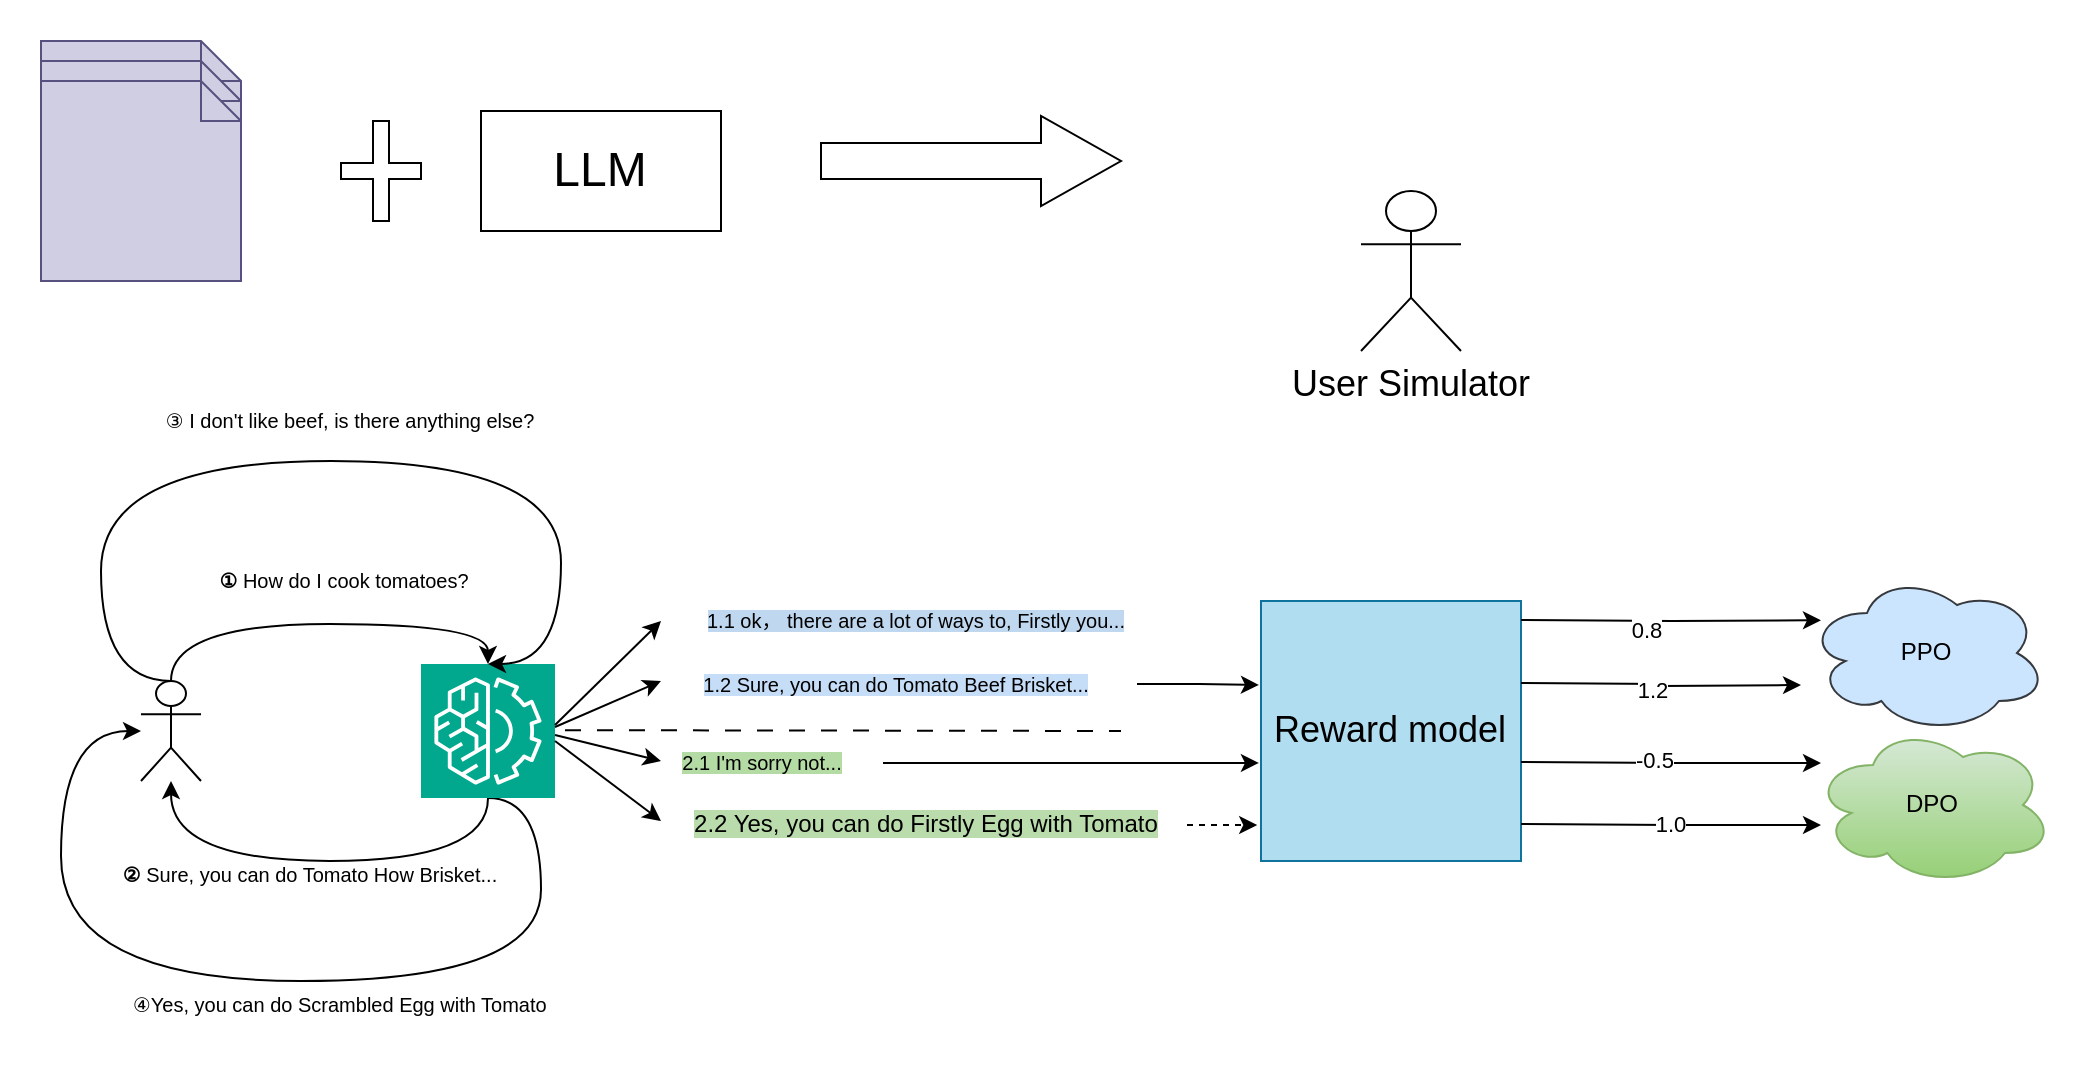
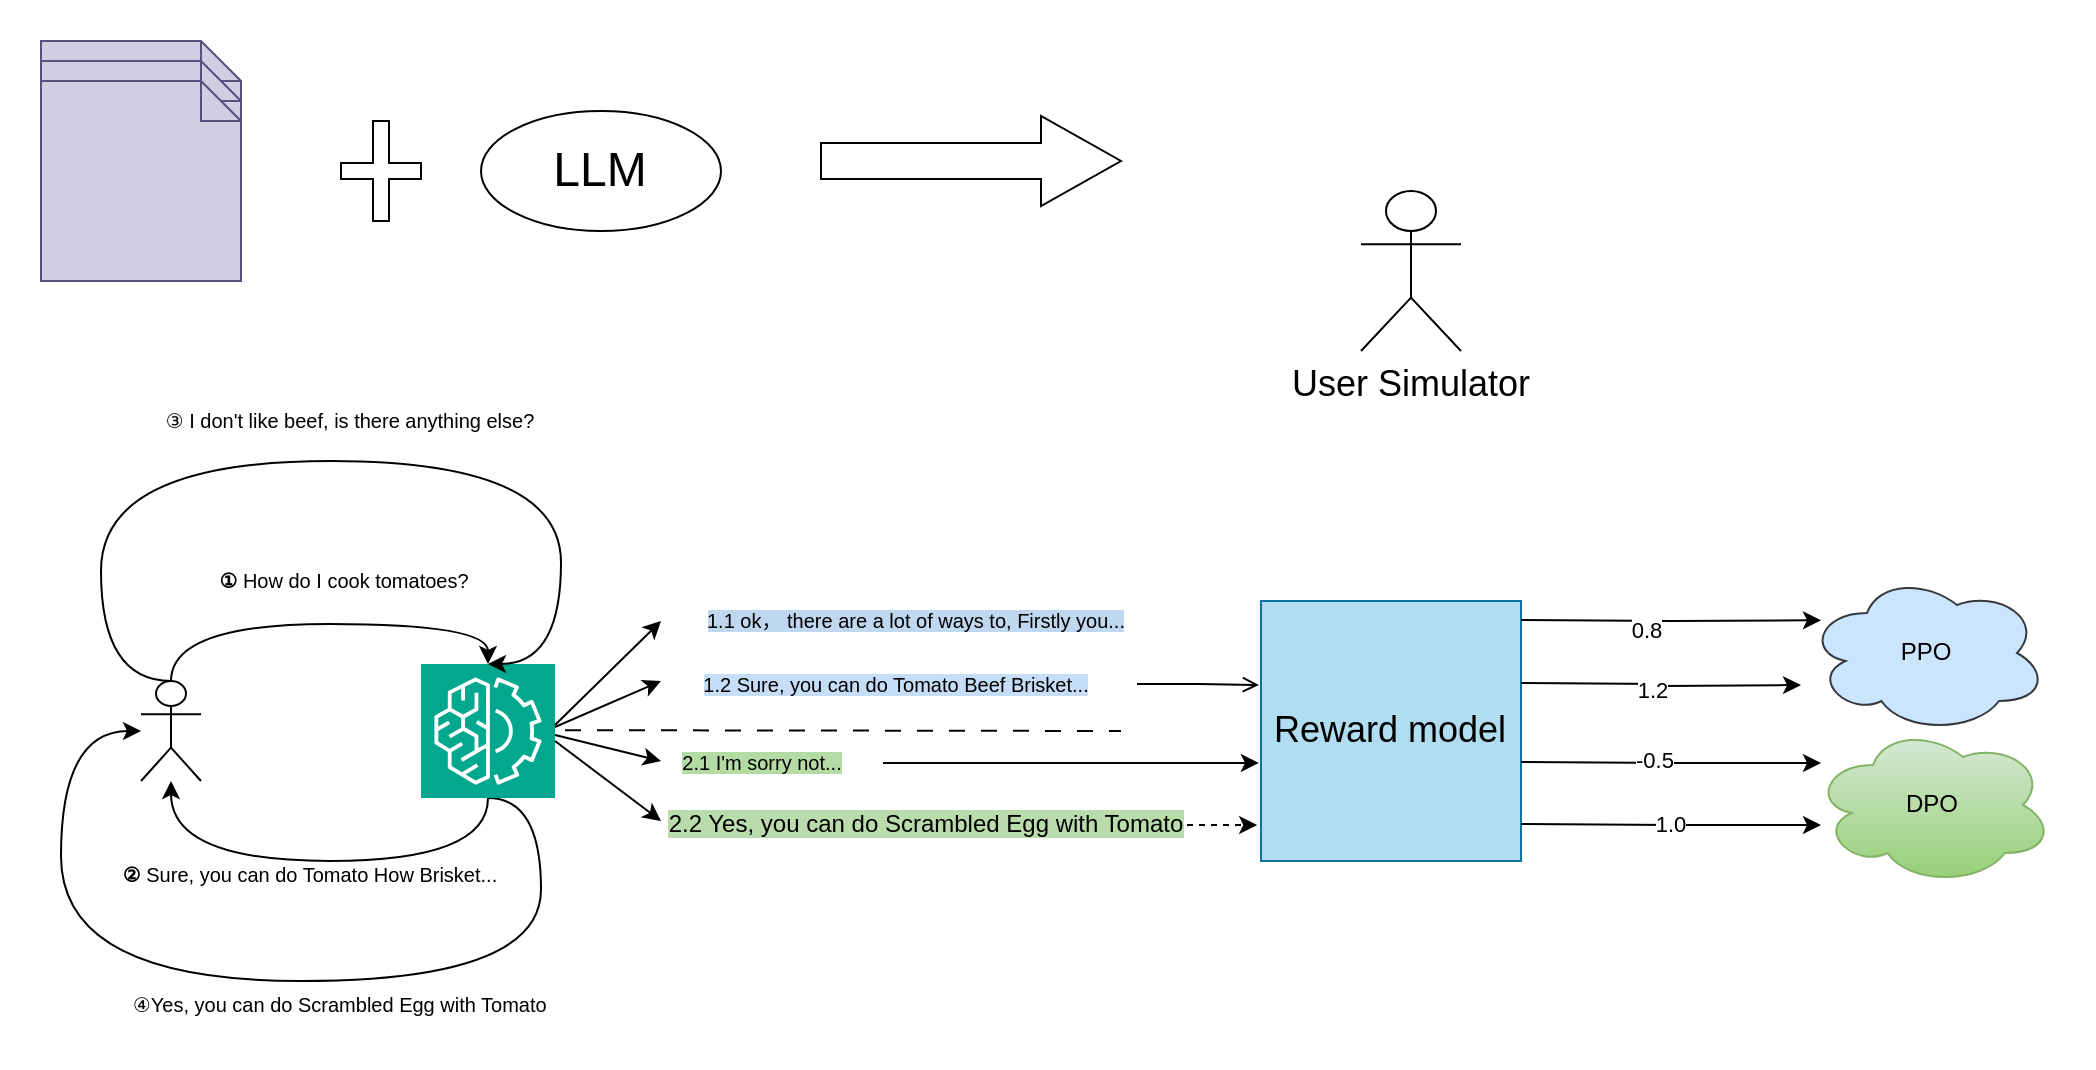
node "LLM": shape rectangle -> ellipse
edge "1.2 Sure, you can do Tomato Beef Brisket..." -> "Reward model": arrowhead classic -> open
node "2.2 Yes, you can do Firstly Egg with Tomato": label "2.2 Yes, you can do Firstly Egg with Tomato" -> "2.2 Yes, you can do Scrambled Egg with Tomato"
